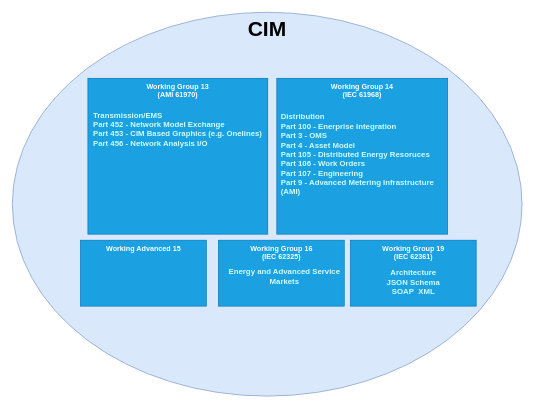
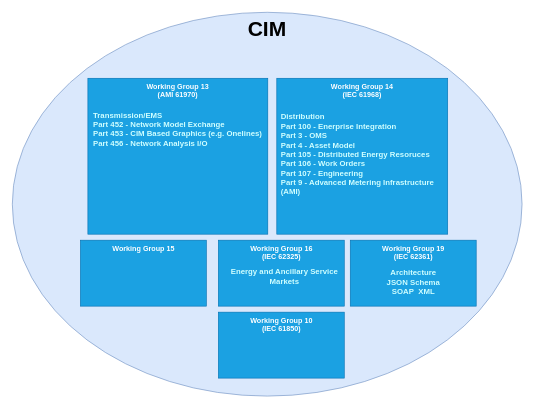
node "Working Advanced 15": label "Working Advanced 15" -> "Working Group 15"
node "Energy and Advanced Service Markets": label "Energy and Advanced Service Markets" -> "Energy and Ancillary Service Markets"
node "Working Group 10 (IEC 61850)": added
